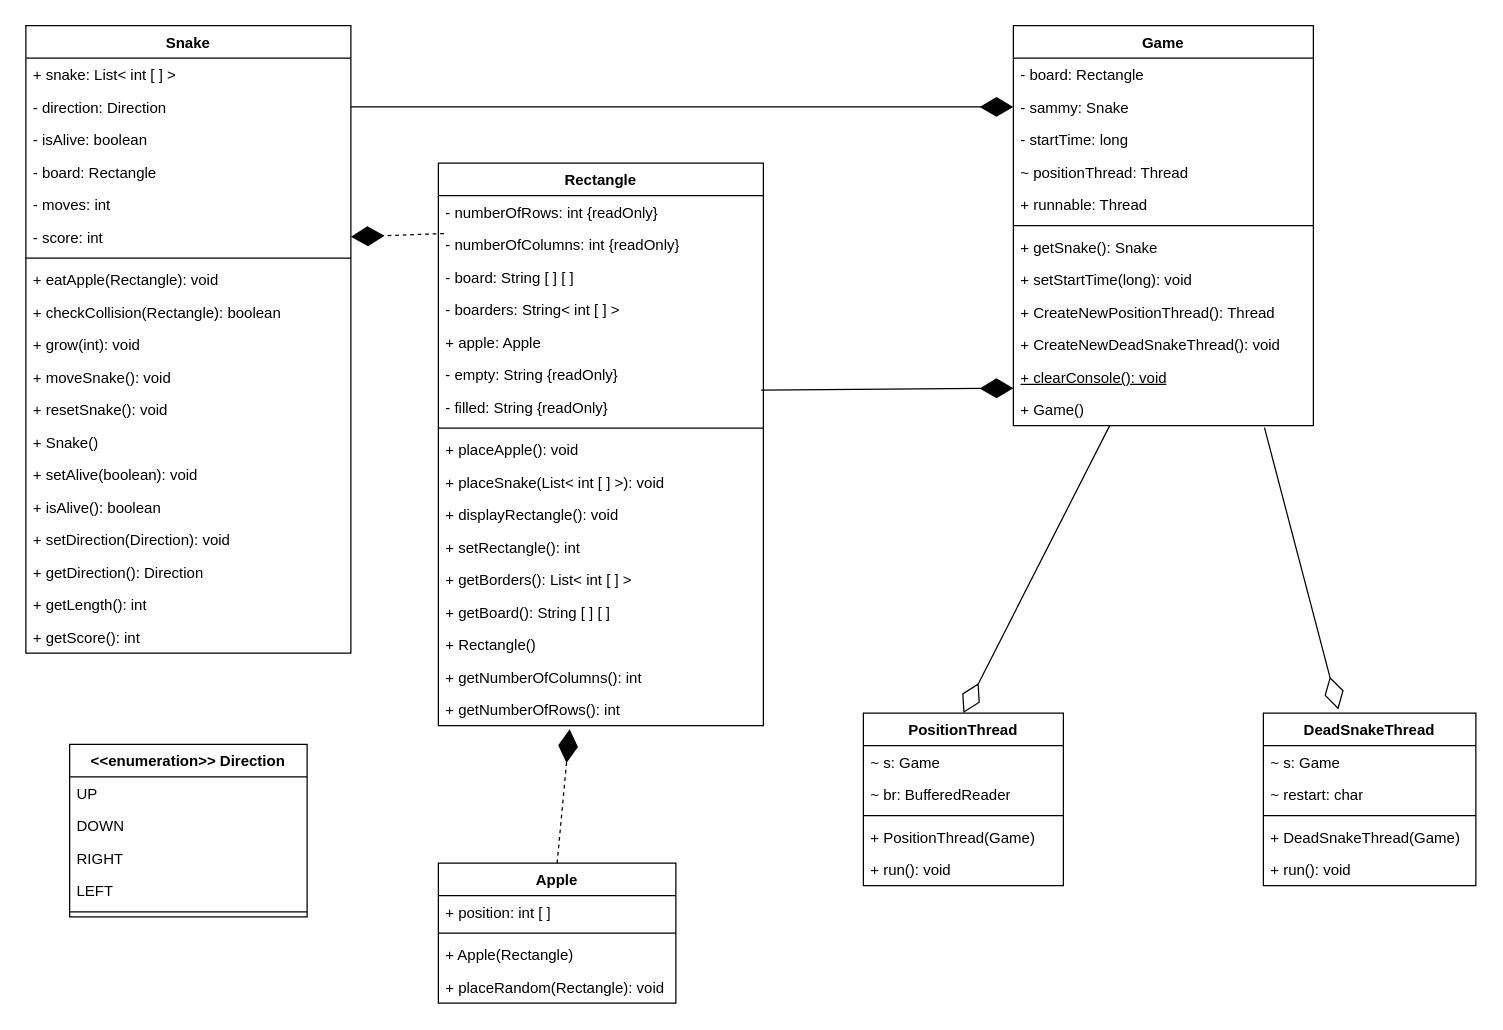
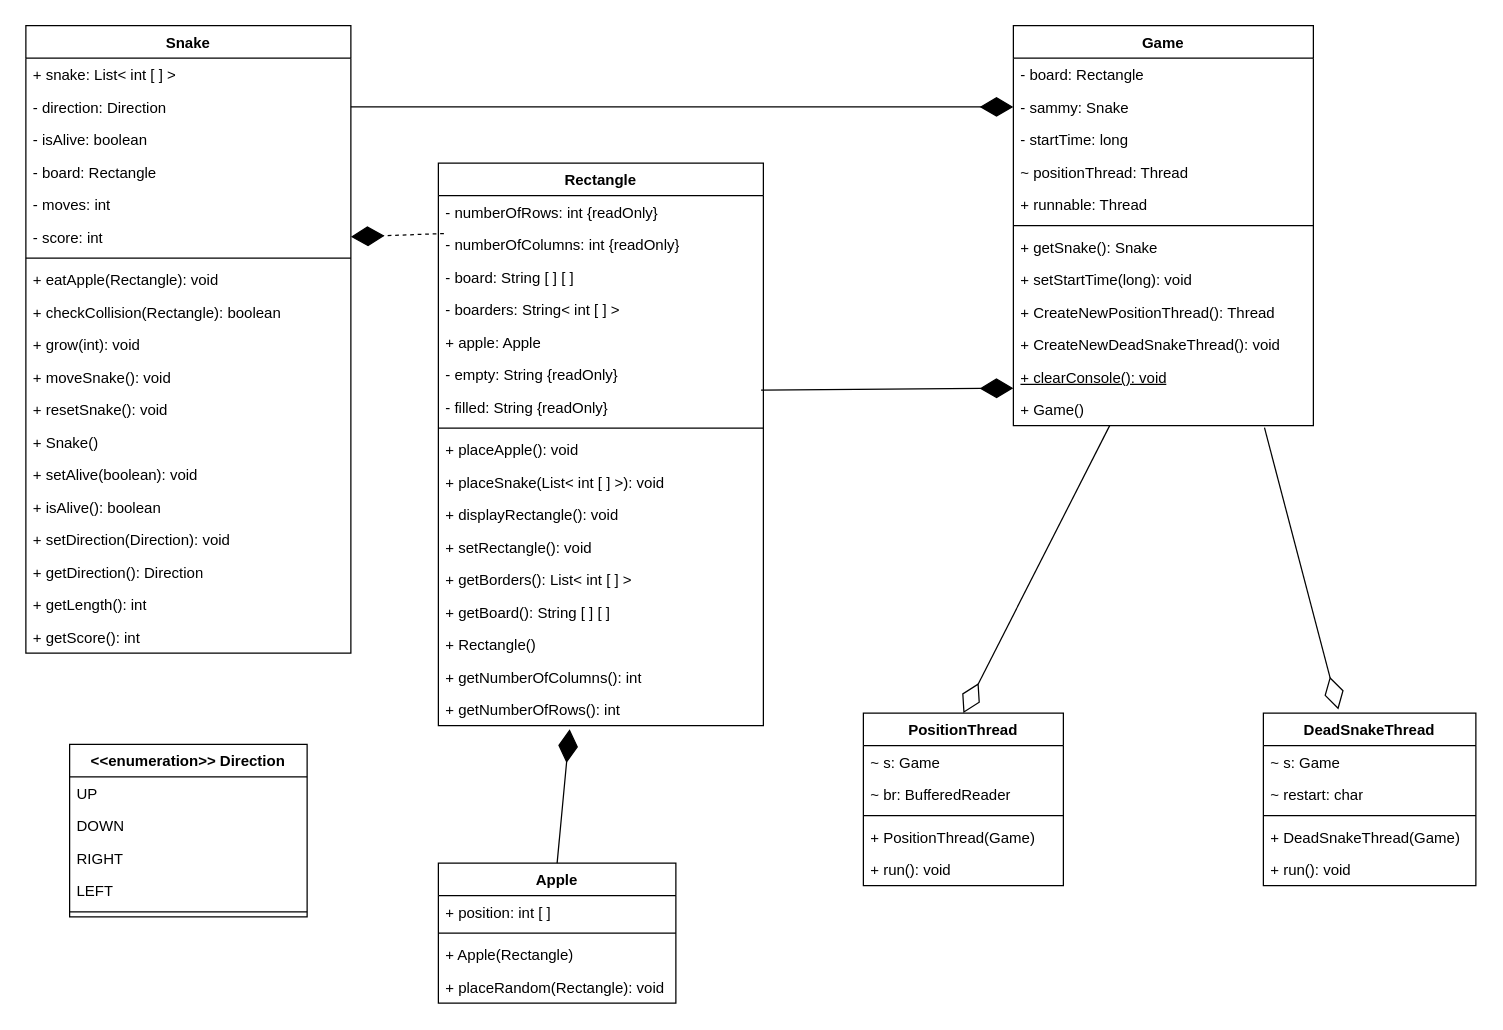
node "+ setRectangle(): int": label "+ setRectangle(): int" -> "+ setRectangle(): void"
edge "Apple" -> "+ getNumberOfRows(): int": style dashed -> solid
